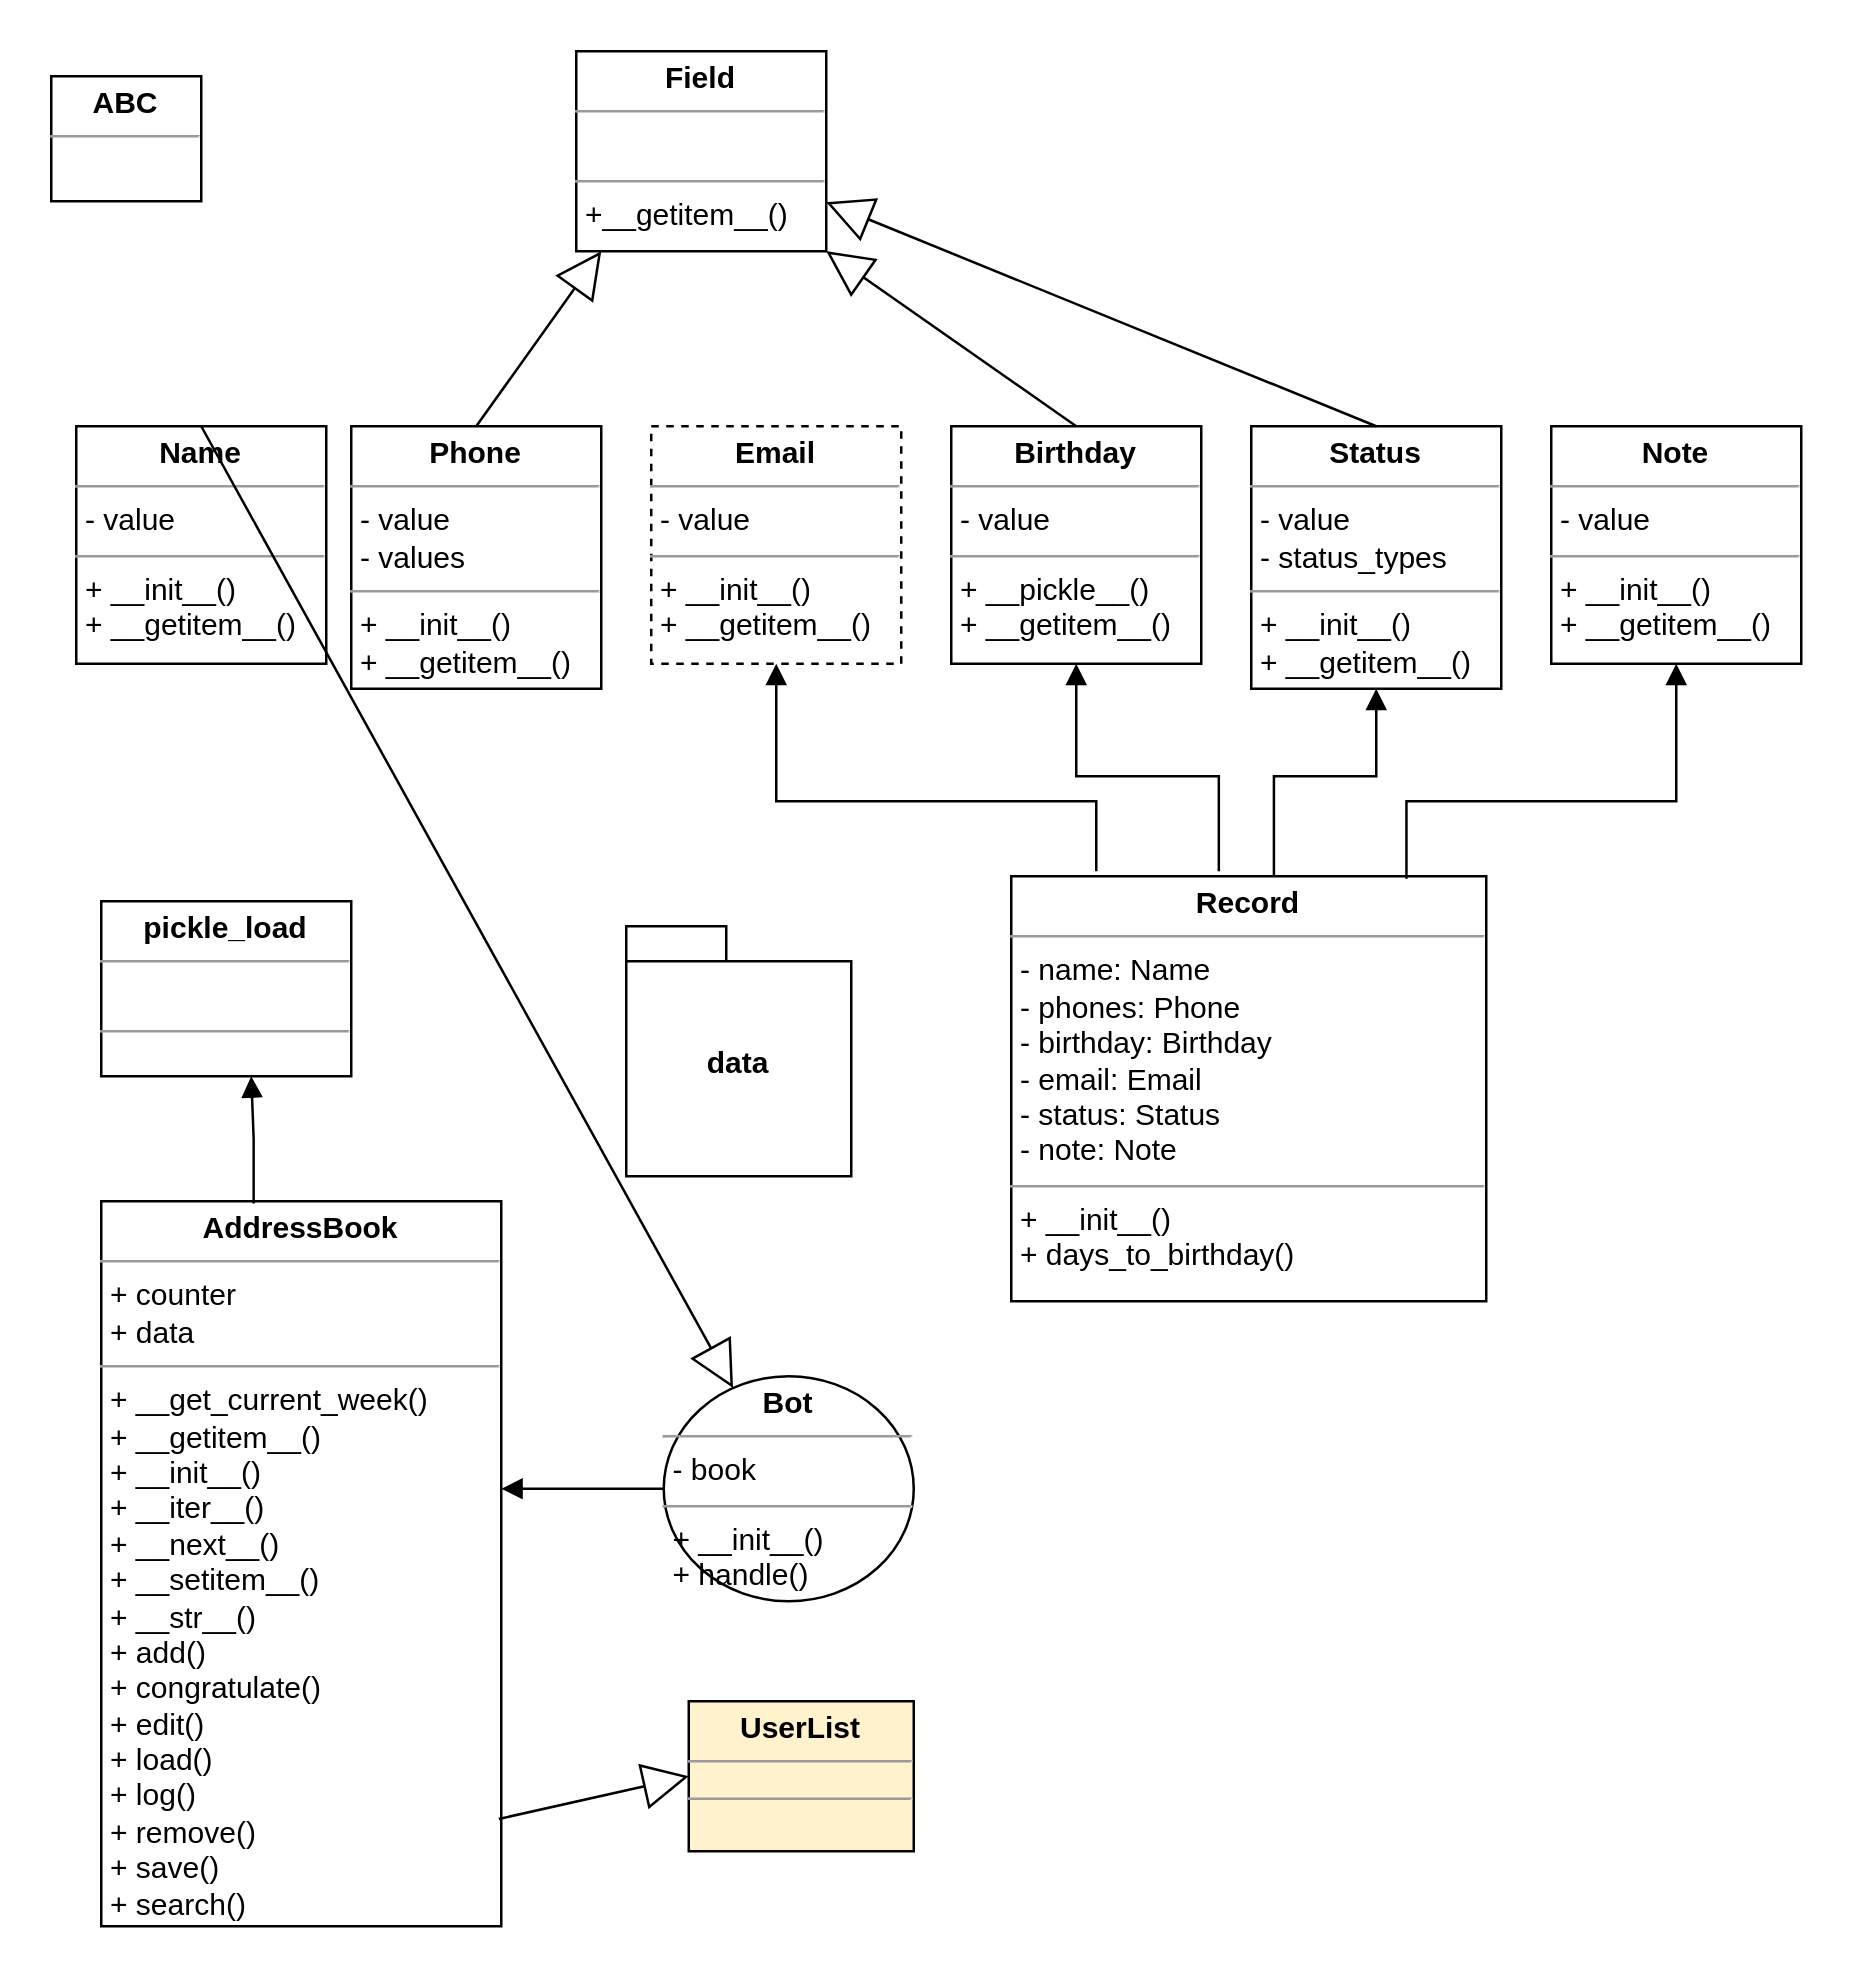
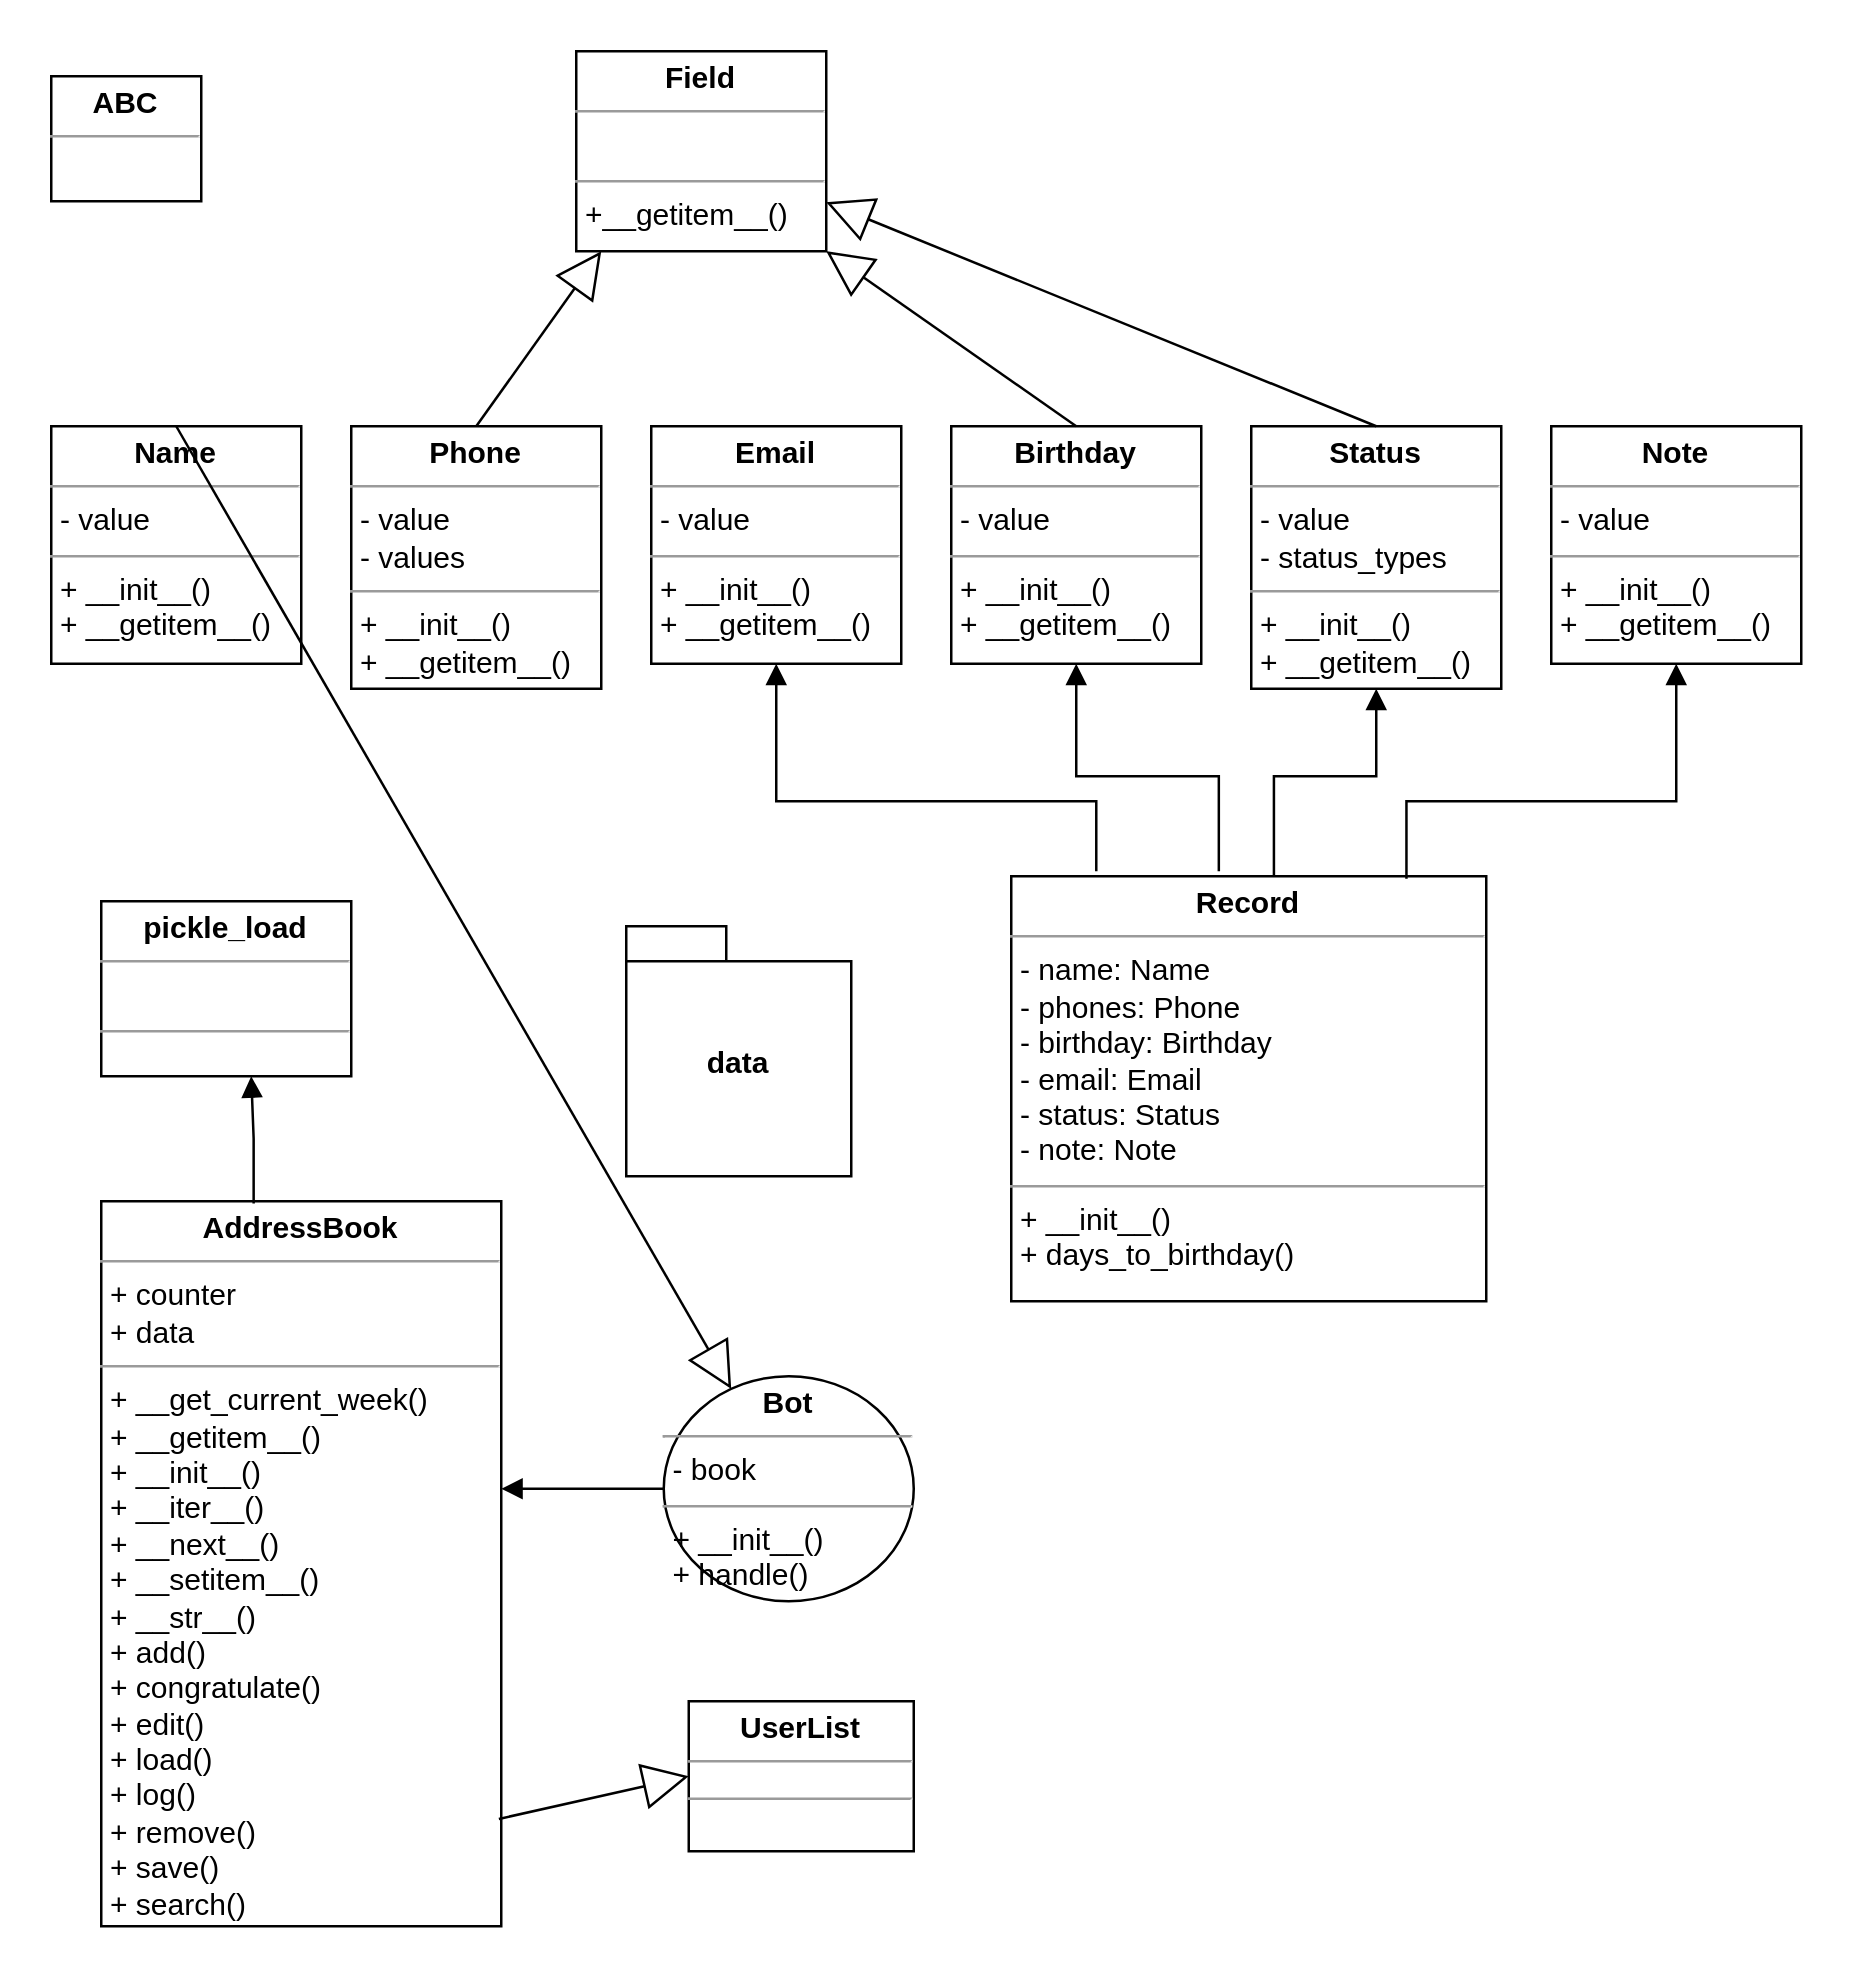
node "Birthday - value + __pickle__() + __getitem__()": label "Birthday - value + __pickle__() + __getitem__()" -> "Birthday - value + __init__() + __getitem__()"
node "Name - value + __init__() + __getitem__()": moved (201, 545) -> (176, 545)
node "Email - value + __init__() + __getitem__()": style dashed -> solid
node "UserList": fillcolor #fff2cc -> #ffffff
